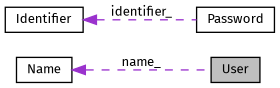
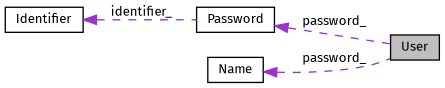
edge "User" -> "Password": added, label "password_"
edge "User" -> "Name": label " name_" -> " password_"
